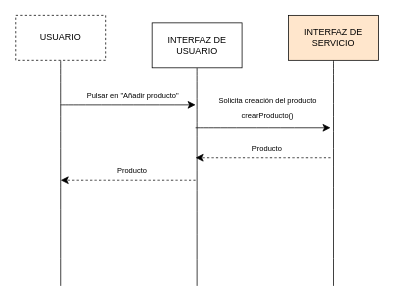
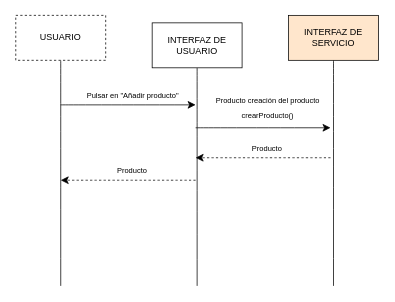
node "Solicita creación del producto crearProducto()": label "Solicita creación del producto crearProducto()" -> "Producto creación del producto crearProducto()"
